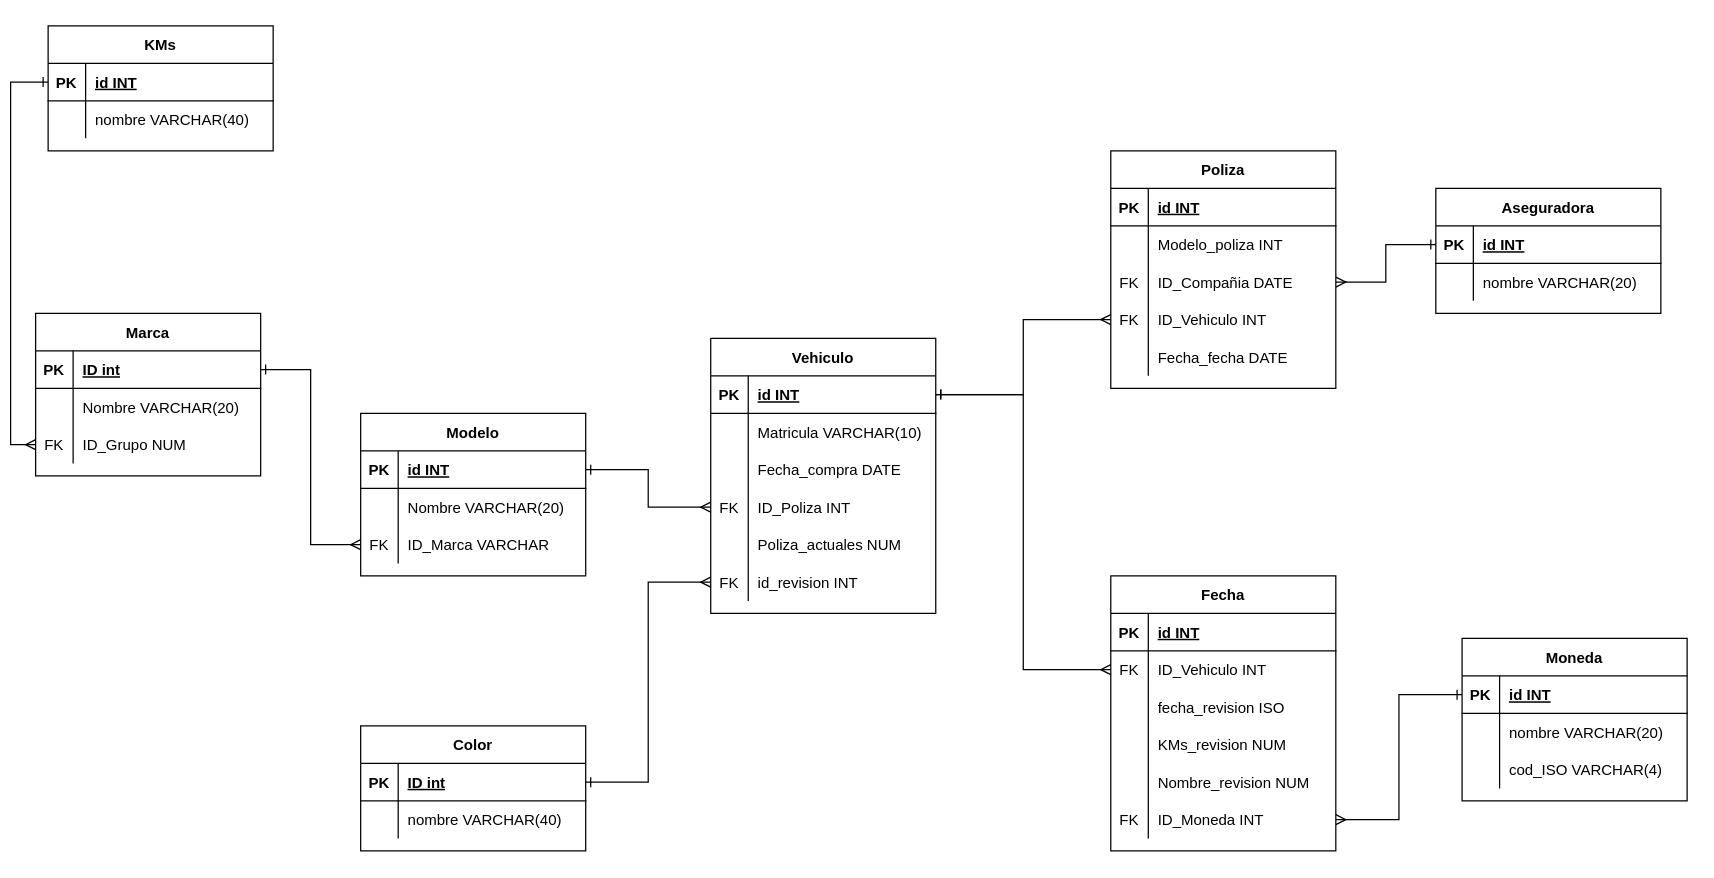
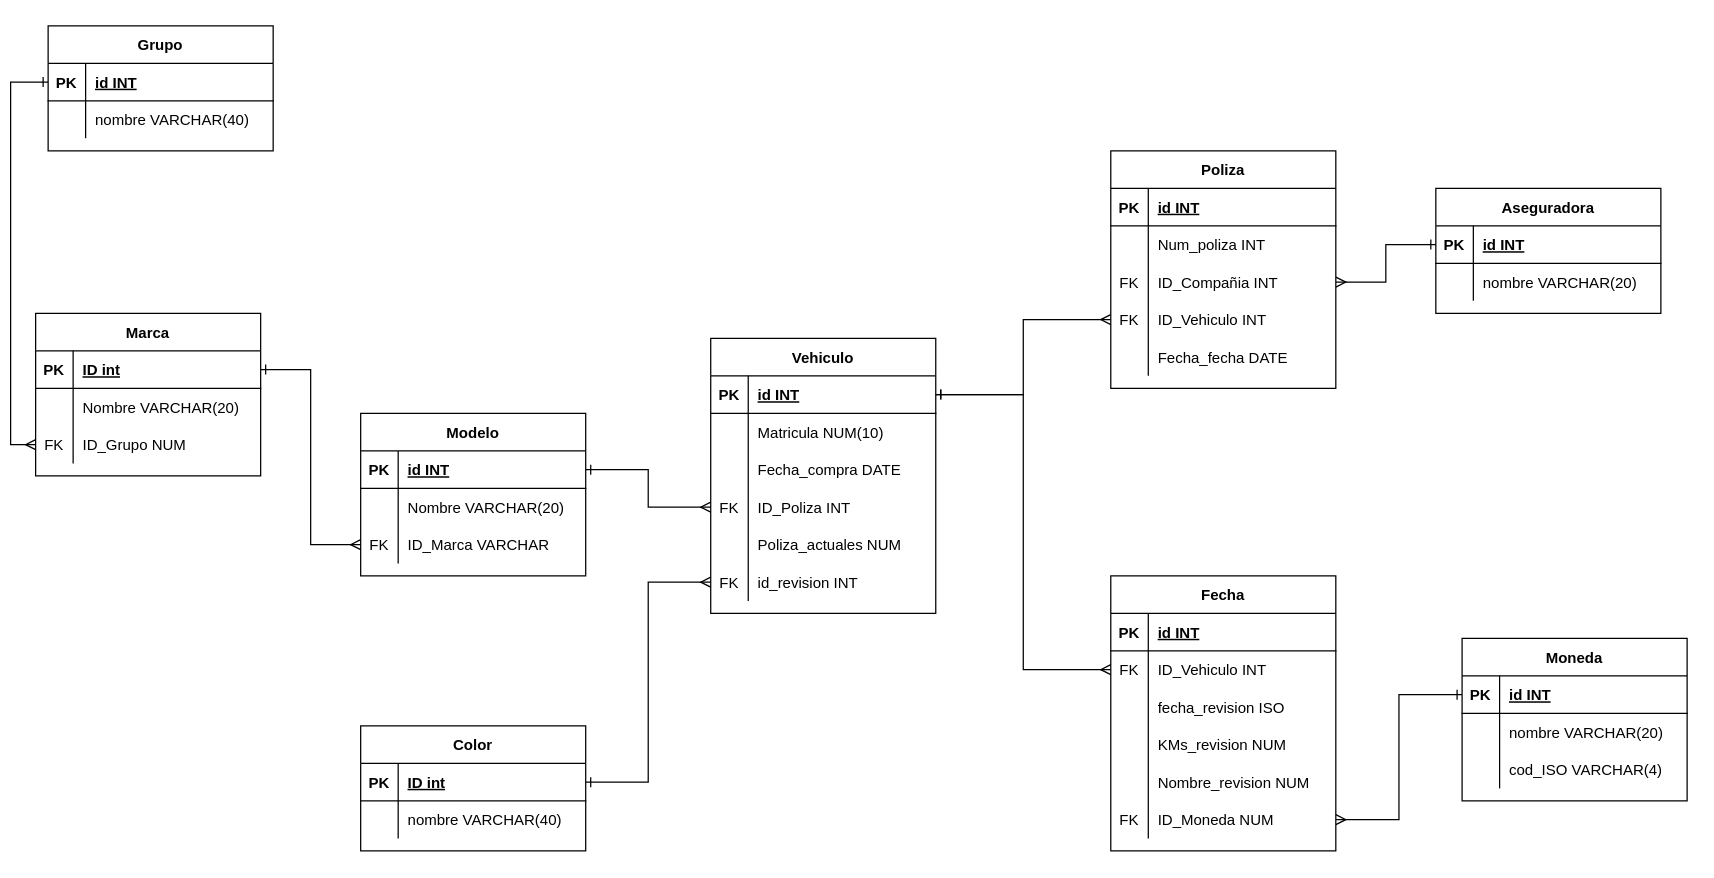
node "KMs": label "KMs" -> "Grupo"
node "Modelo_poliza INT": label "Modelo_poliza INT" -> "Num_poliza INT"
node "ID_Compañia DATE": label "ID_Compañia DATE" -> "ID_Compañia INT"
node "Matricula VARCHAR(10)": label "Matricula VARCHAR(10)" -> "Matricula NUM(10)"
node "ID_Moneda INT": label "ID_Moneda INT" -> "ID_Moneda NUM"
